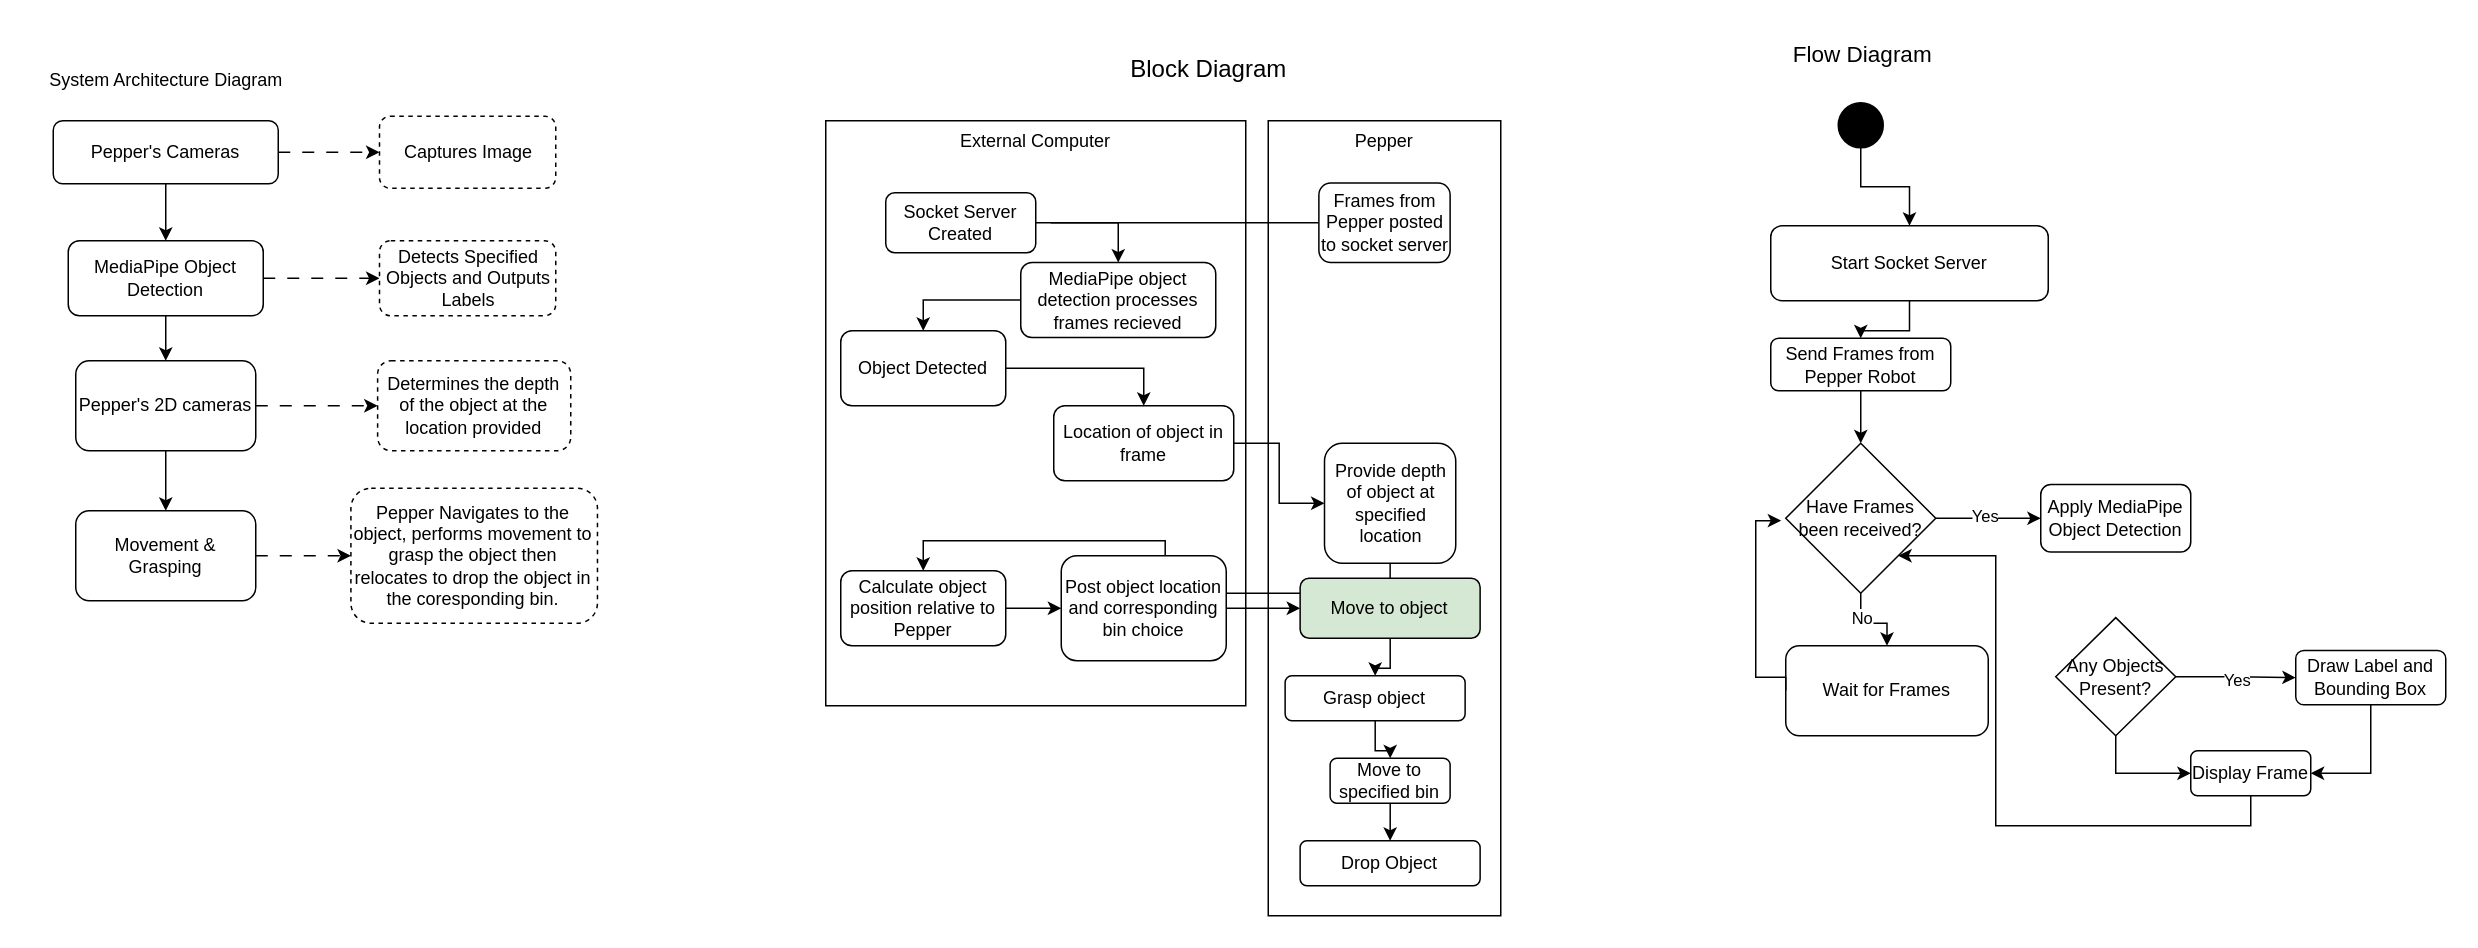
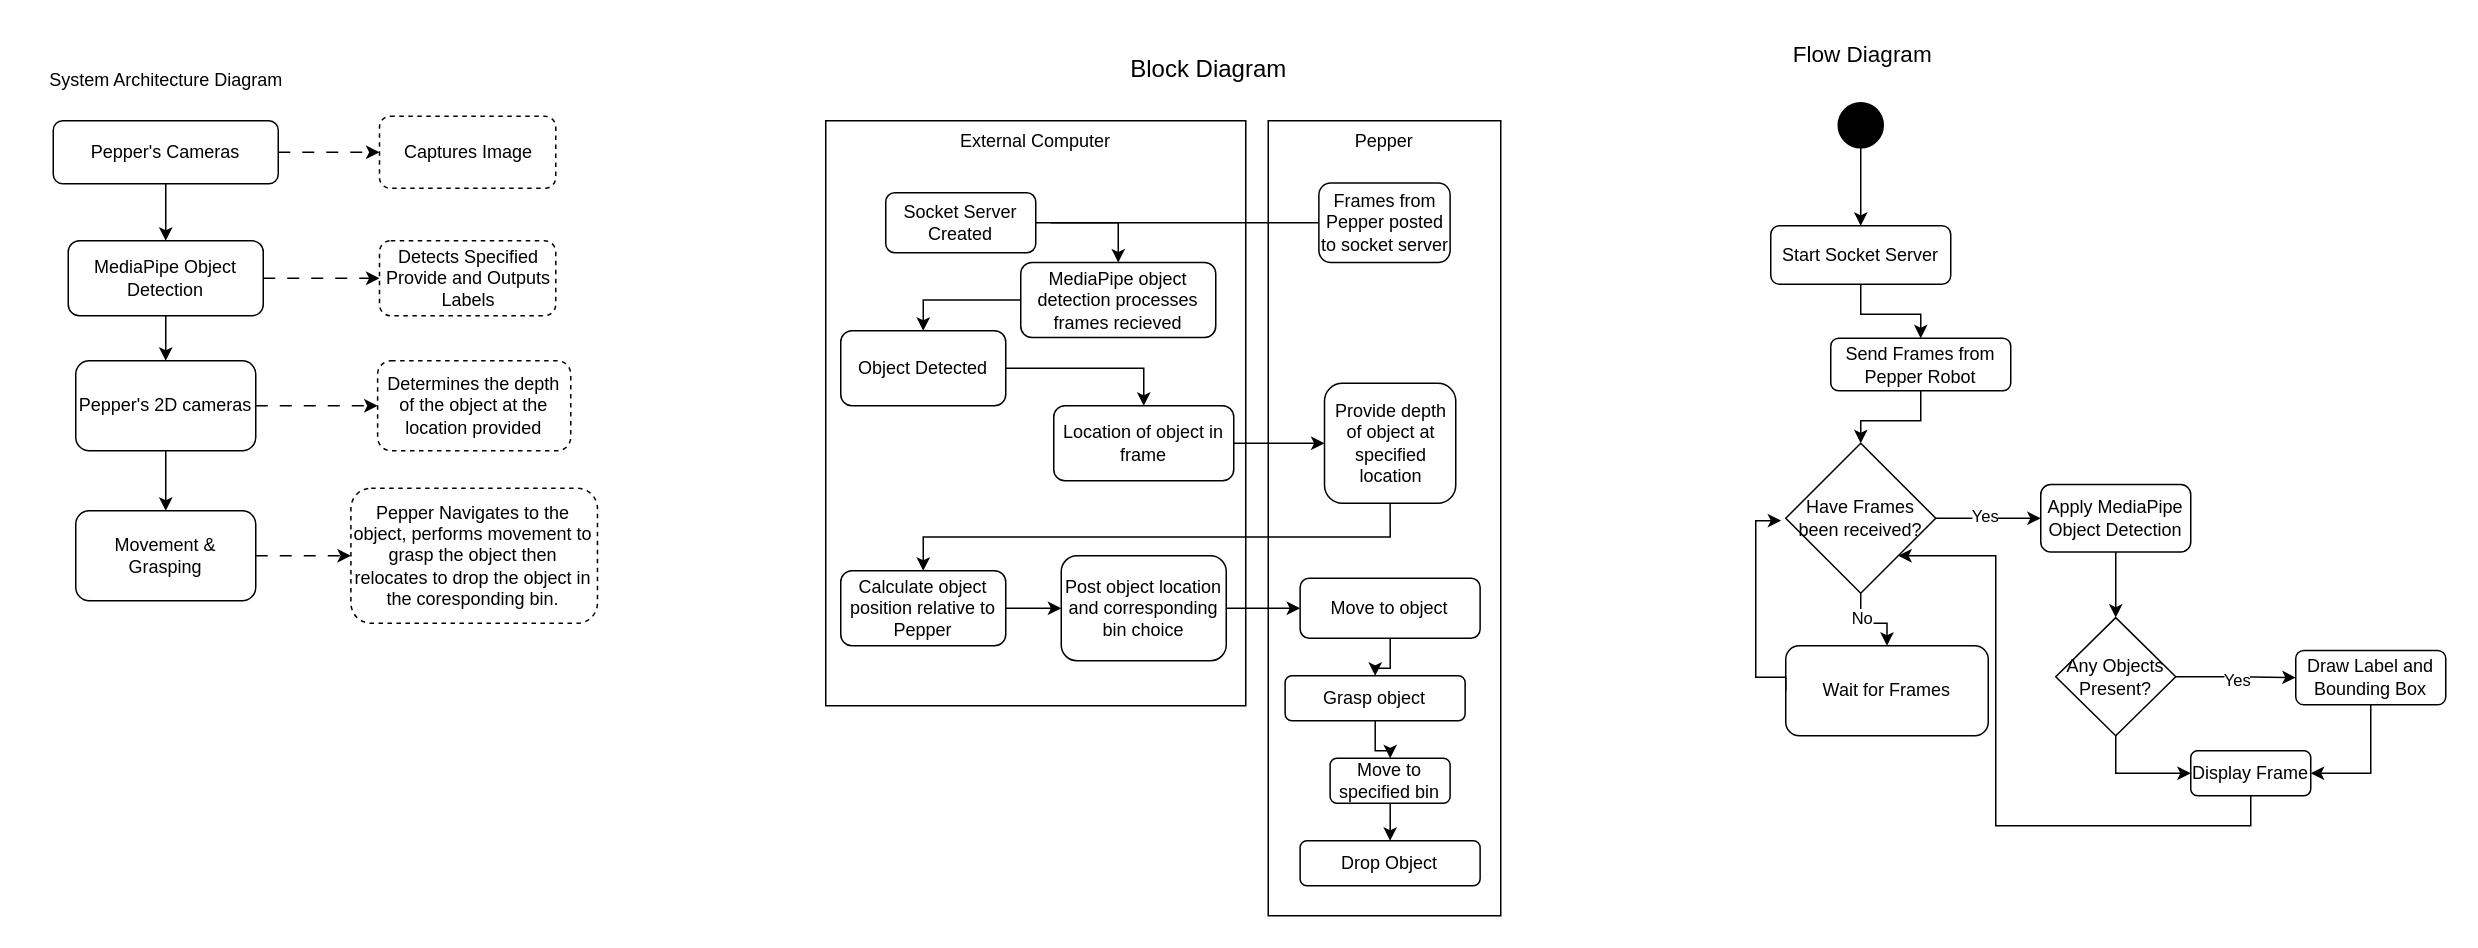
node "Start Socket Server": size 278x75 -> 180x59
node "Detects Specified Objects and Outputs Labels": label "Detects Specified Objects and Outputs Labels" -> "Detects Specified Provide and Outputs Labels"
node "Send Frames from Pepper Robot": moved (1861, 365) -> (1921, 365)
node "Provide depth of object at specified location": moved (1390, 503) -> (1390, 443)
edge "Apply MediaPipe Object Detection" -> "Any Objects Present?": added
node "Move to object": fillcolor #d5e8d4 -> #ffffff
